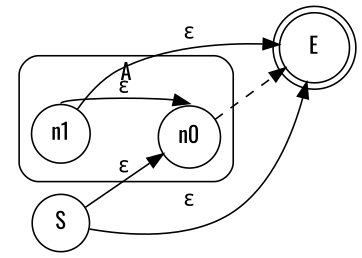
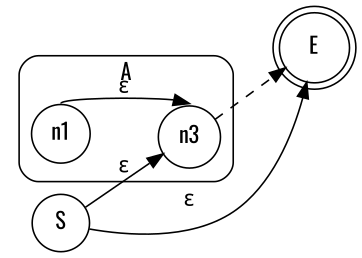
edge "n1" -> "E": removed, label "ε"
node "n0": label "n0" -> "n3"
